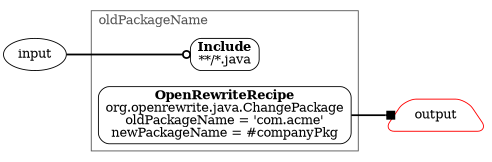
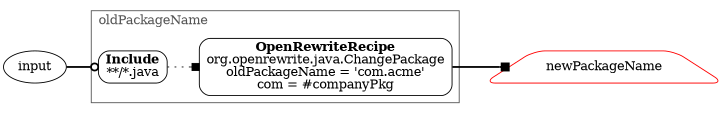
edge "Include" -> "OpenRewriteRecipe": added
node "output": label "output" -> "newPackageName"
node "OpenRewriteRecipe": text "newPackageName = #companyPkg" -> "com = #companyPkg"
